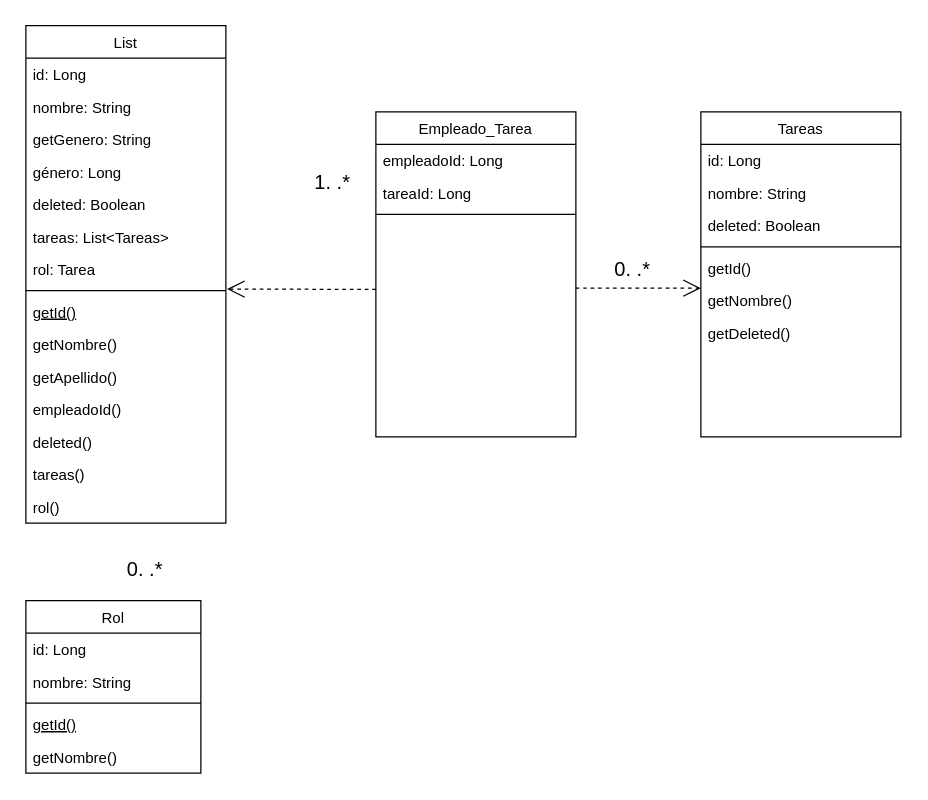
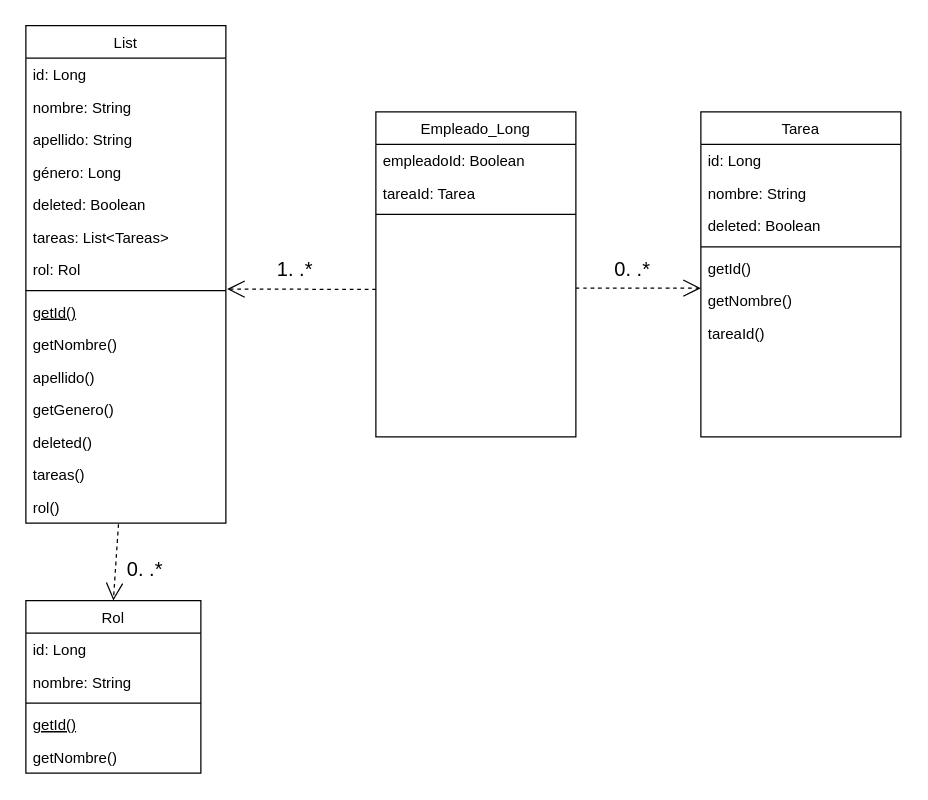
node "Empleado_Tarea": label "Empleado_Tarea" -> "Empleado_Long"
node "Tareas": label "Tareas" -> "Tarea"
node "getGenero: String": label "getGenero: String" -> "apellido: String"
node "empleadoId: Long": label "empleadoId: Long" -> "empleadoId: Boolean"
node "1. .*": moved (332, 182) -> (294, 269)
node "tareaId: Long": label "tareaId: Long" -> "tareaId: Tarea"
node "rol: Tarea": label "rol: Tarea" -> "rol: Rol"
node "getDeleted()": label "getDeleted()" -> "tareaId()"
node "getApellido()": label "getApellido()" -> "apellido()"
node "empleadoId()": label "empleadoId()" -> "getGenero()"
edge "rol()" -> "Rol": added
